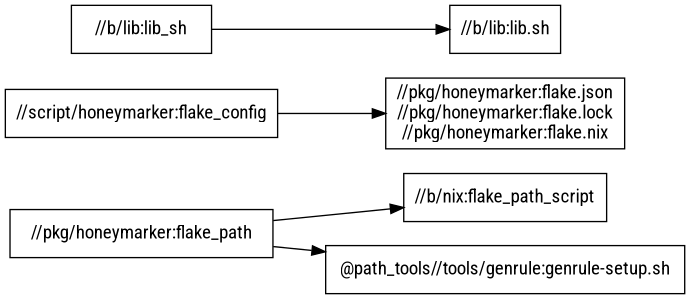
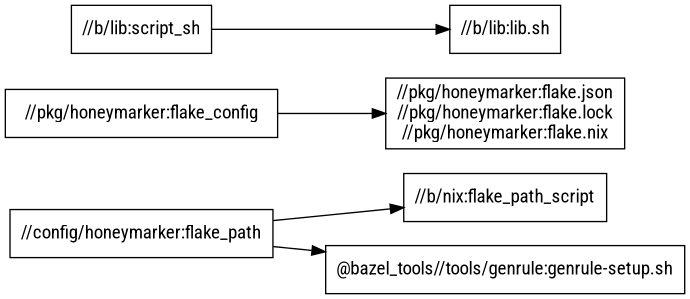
node "//b/lib:lib_sh": label "//b/lib:lib_sh" -> "//b/lib:script_sh"
node "//script/honeymarker:flake_config": label "//script/honeymarker:flake_config" -> "//pkg/honeymarker:flake_config"
node "//pkg/honeymarker:flake_path": label "//pkg/honeymarker:flake_path" -> "//config/honeymarker:flake_path"
node "@path_tools//tools/genrule:genrule-setup.sh": label "@path_tools//tools/genrule:genrule-setup.sh" -> "@bazel_tools//tools/genrule:genrule-setup.sh"
